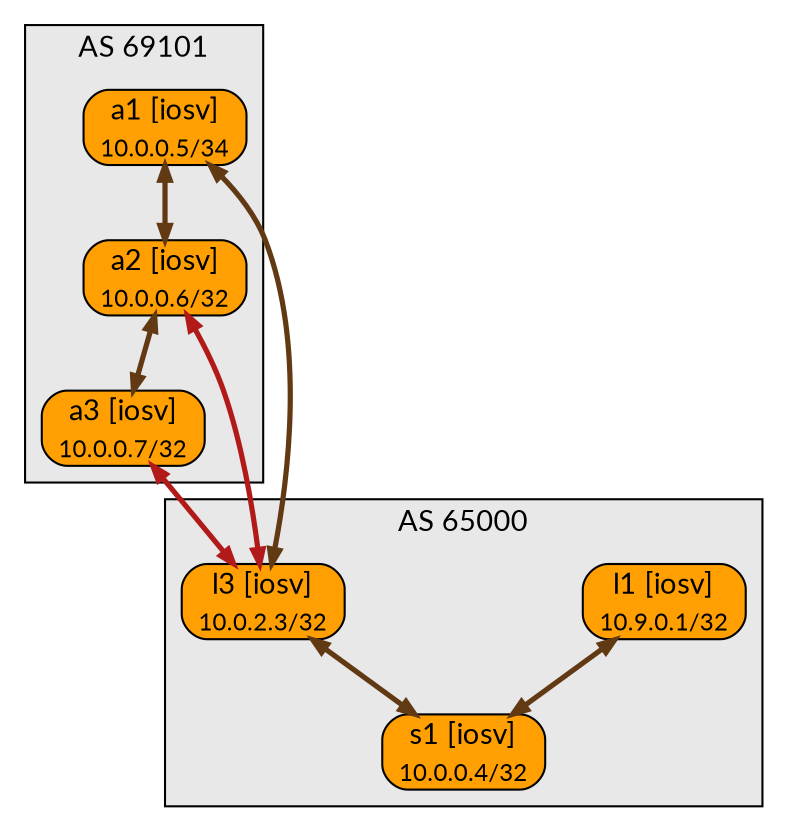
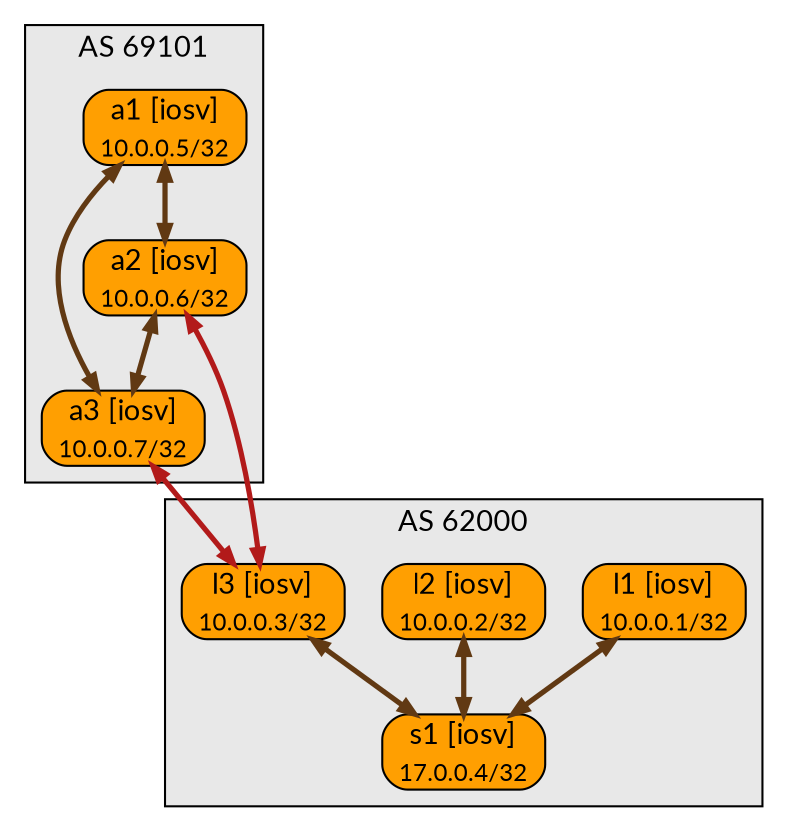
node "a1 [iosv]": text "10.0.0.5/34" -> "10.0.0.5/32"
edge "a1 [iosv]" -- "l3 [iosv]": now "a1 [iosv]" -- "a3 [iosv]"
cluster "AS 65000": label "AS 65000" -> "AS 62000"
node "l2 [iosv]": added
node "l3 [iosv]": text "10.0.2.3/32" -> "10.0.0.3/32"
node "l1 [iosv]": text "10.9.0.1/32" -> "10.0.0.1/32"
node "s1 [iosv]": text "10.0.0.4/32" -> "17.0.0.4/32"
